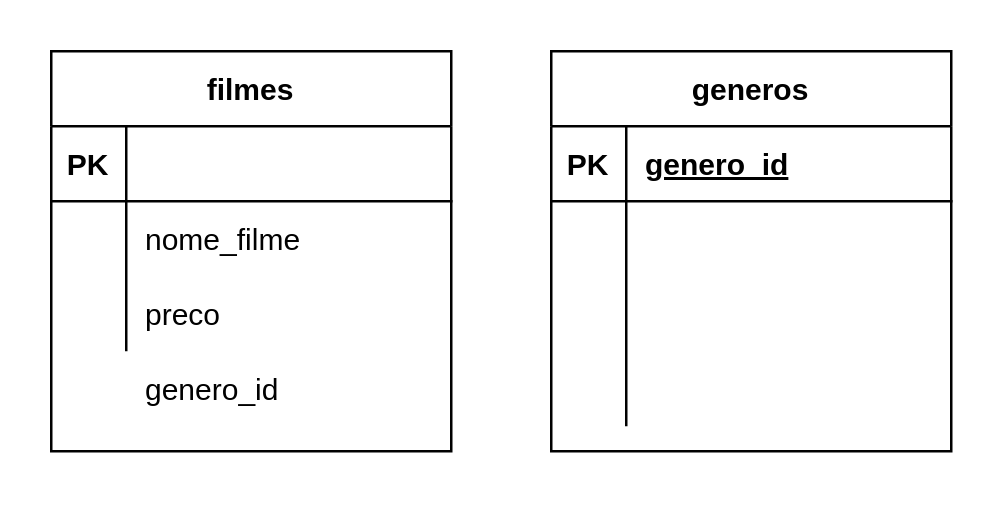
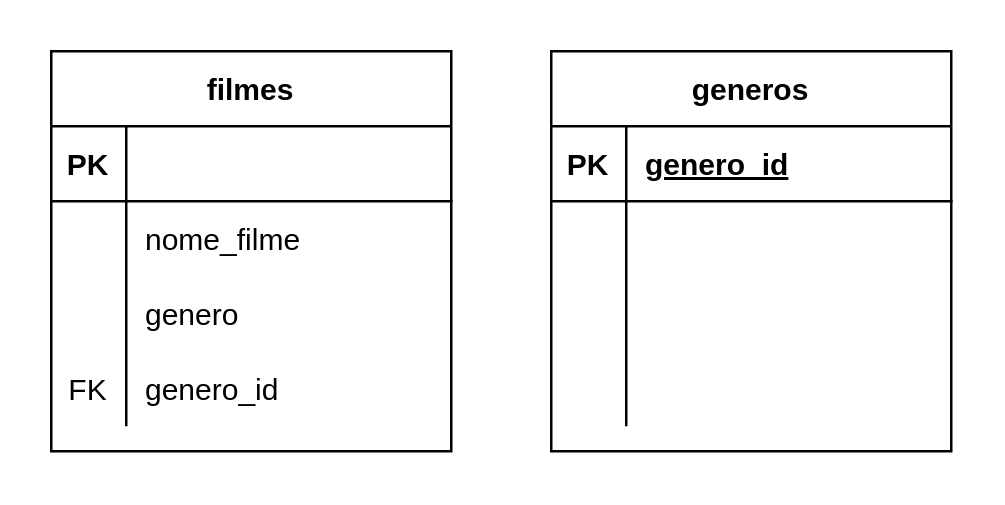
node "preco": label "preco" -> "genero"
node "FK": added
